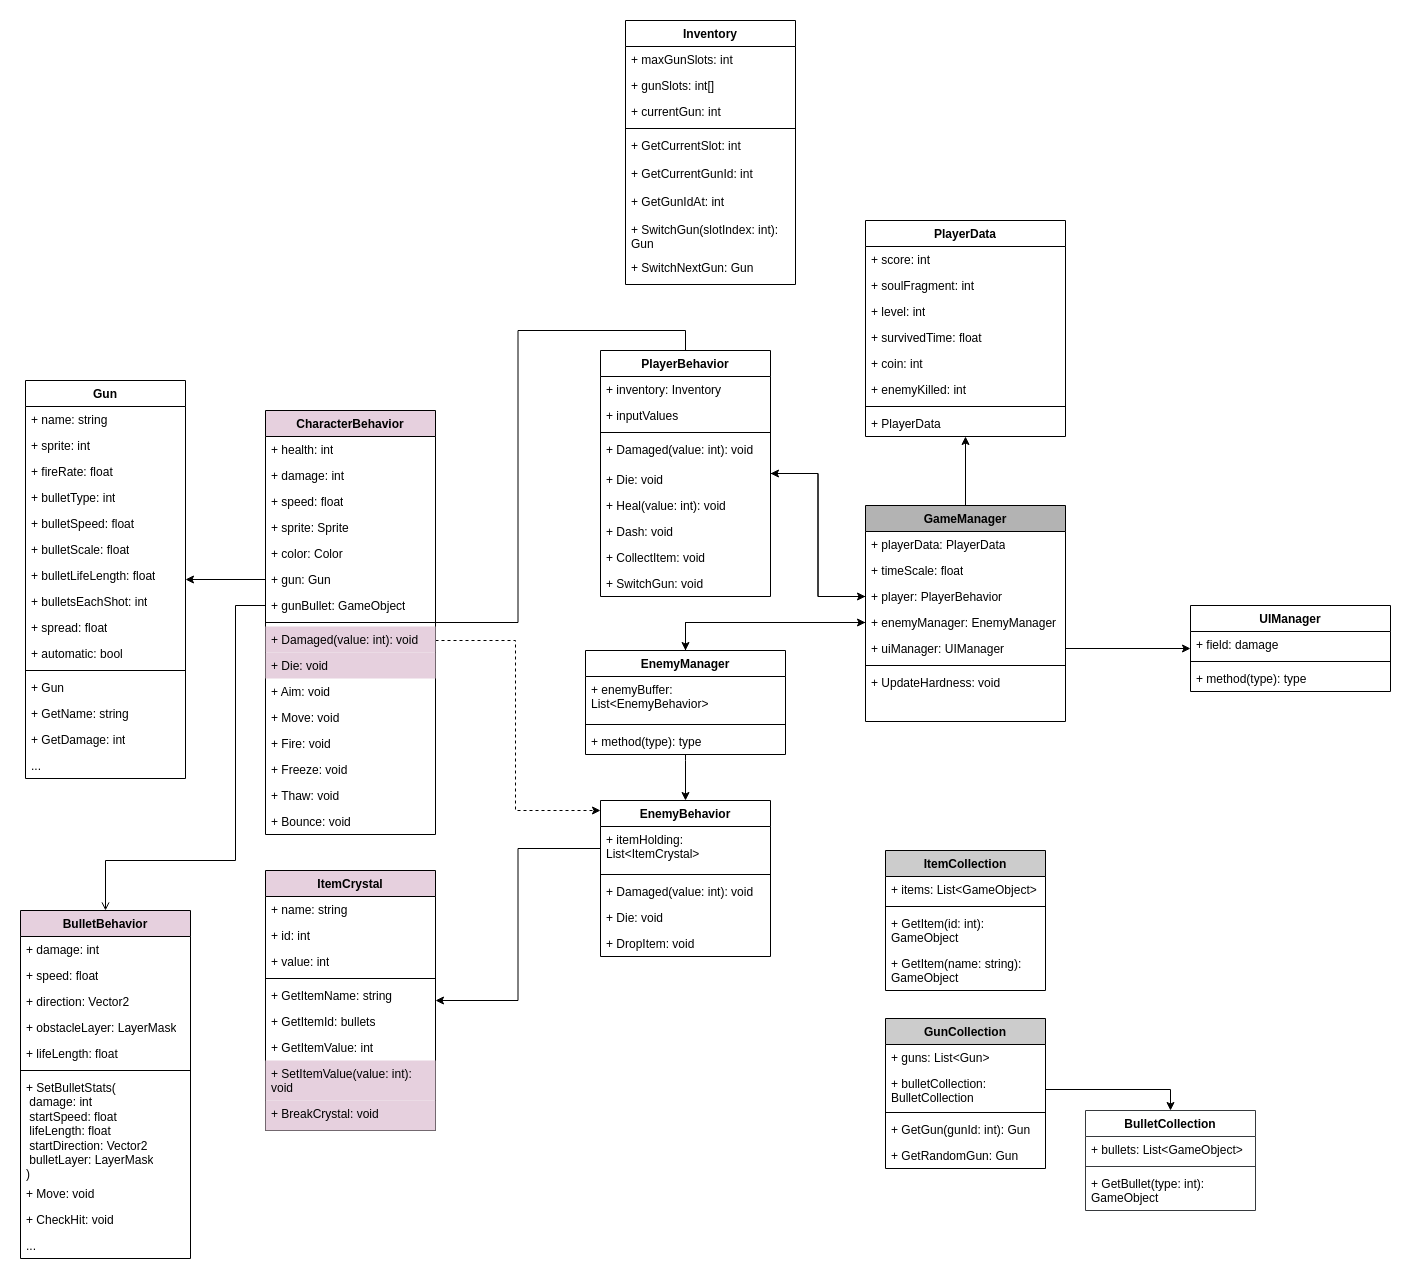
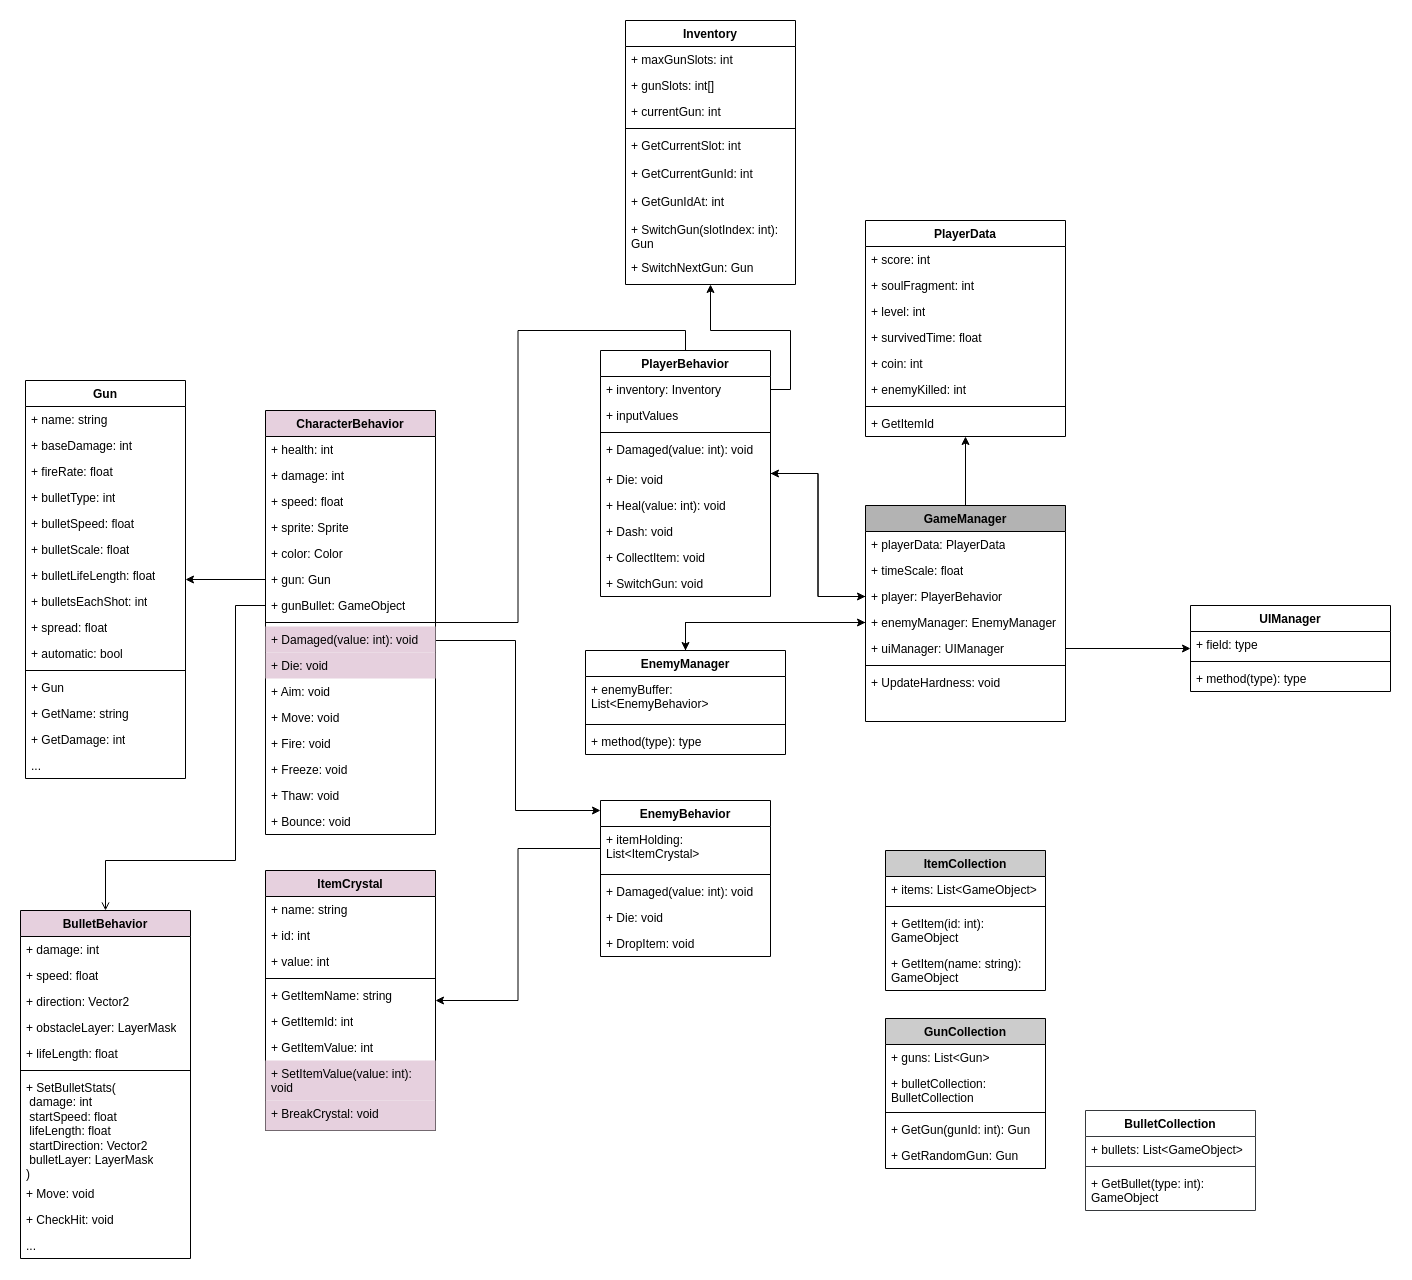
edge "+ inventory: Inventory" -> "Inventory": added
node "+ PlayerData": label "+ PlayerData" -> "+ GetItemId"
node "+ sprite: int": label "+ sprite: int" -> "+ baseDamage: int"
node "+ field: damage": label "+ field: damage" -> "+ field: type"
edge "CharacterBehavior" -> "EnemyBehavior": style dashed -> solid
edge "EnemyManager" -> "EnemyBehavior": removed
node "+ GetItemId: bullets": label "+ GetItemId: bullets" -> "+ GetItemId: int"
edge "+ bulletCollection: BulletCollection" -> "BulletCollection": removed
